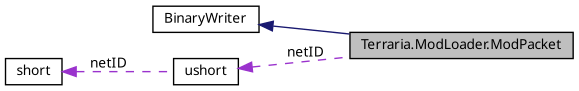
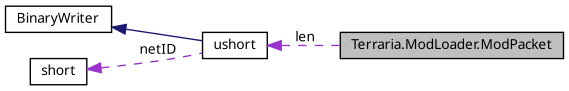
edge "Terraria.ModLoader.ModPacket" -> "BinaryWriter": now "ushort" -> "BinaryWriter"
edge "Terraria.ModLoader.ModPacket" -> "ushort": label " netID" -> " len"
